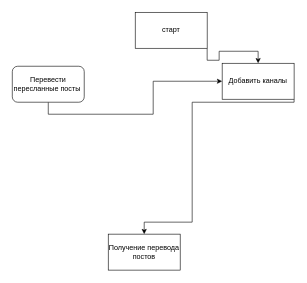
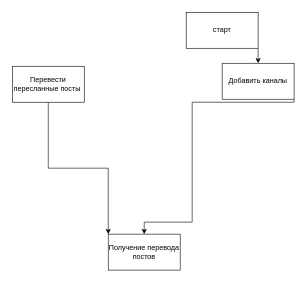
node "старт": moved (171, 30) -> (222, 30)
edge "Перевести пересланные посты" -> "Добавить каналы": now "Перевести пересланные посты" -> "Получение перевода постов"
node "Перевести пересланные посты": shape rounded rectangle -> rectangle
